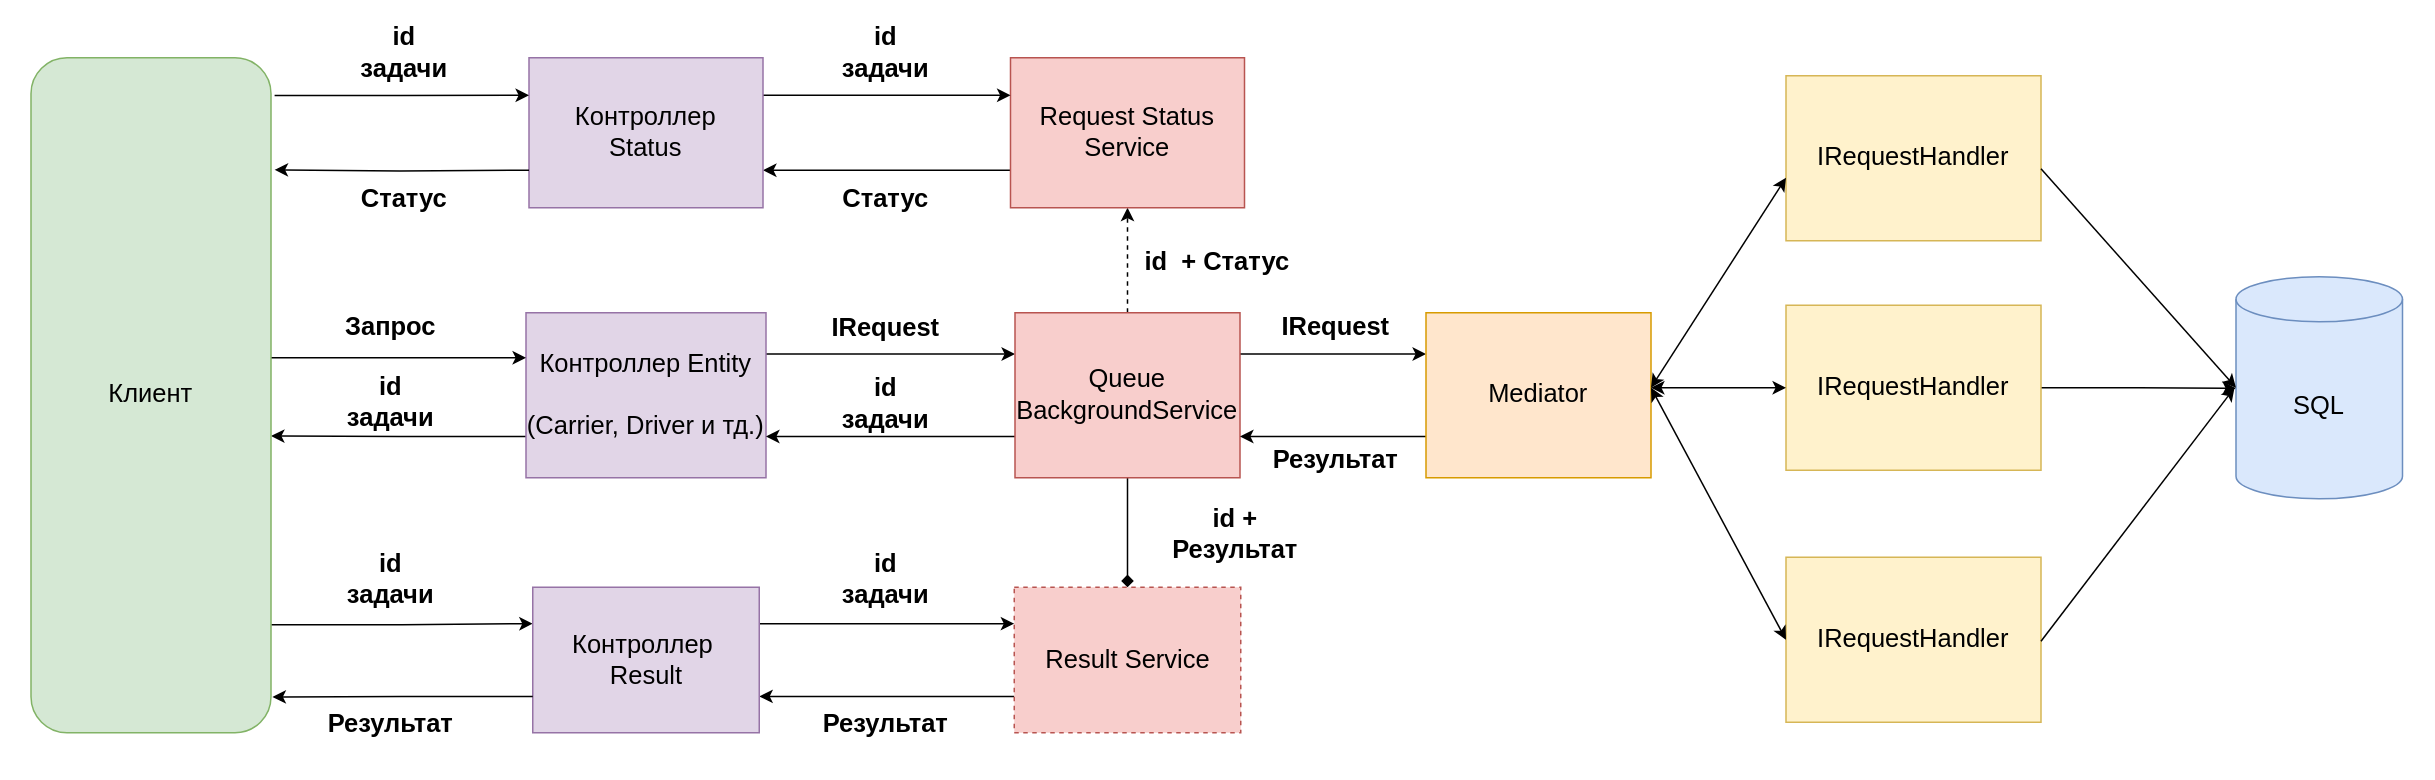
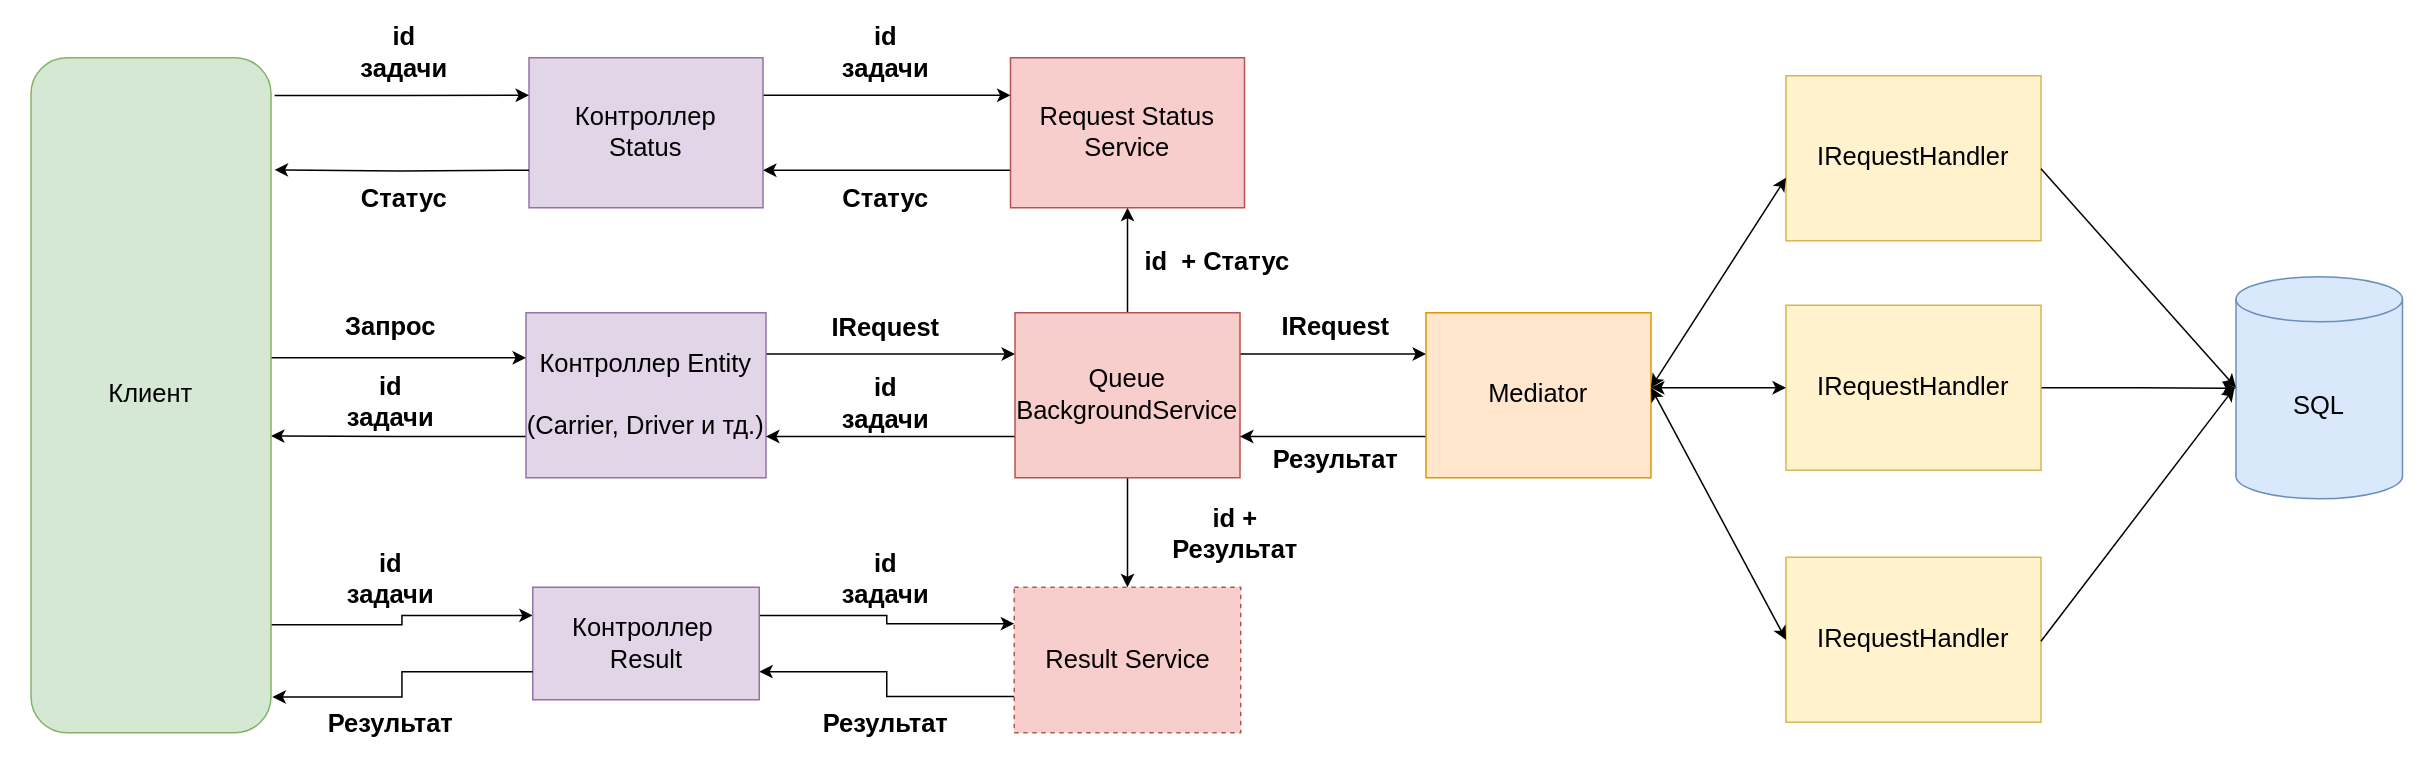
edge "Queue BackgroundService" -> "Request Status Service": style dashed -> solid
edge "Queue BackgroundService" -> "Result Service": arrowhead diamond -> classic
node "Контроллер Result": size 227x146 -> 227x113
